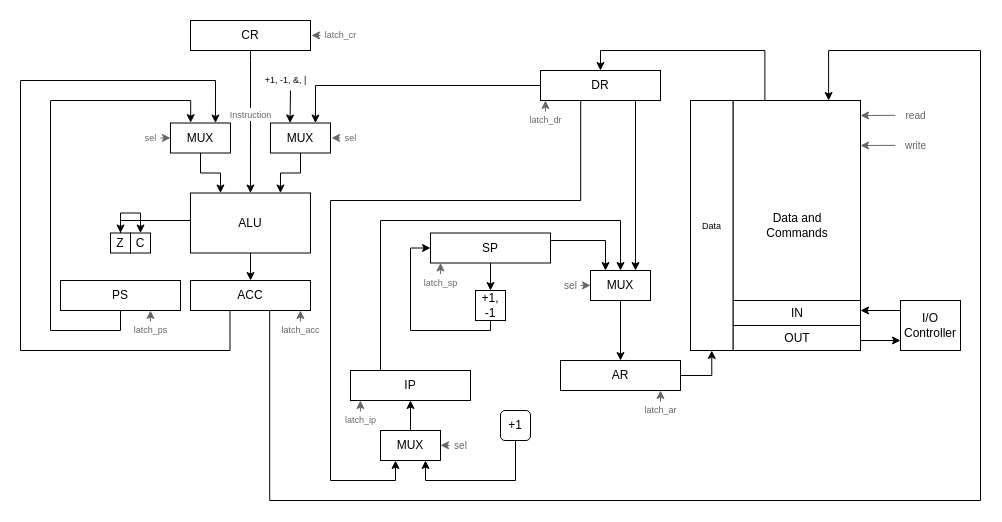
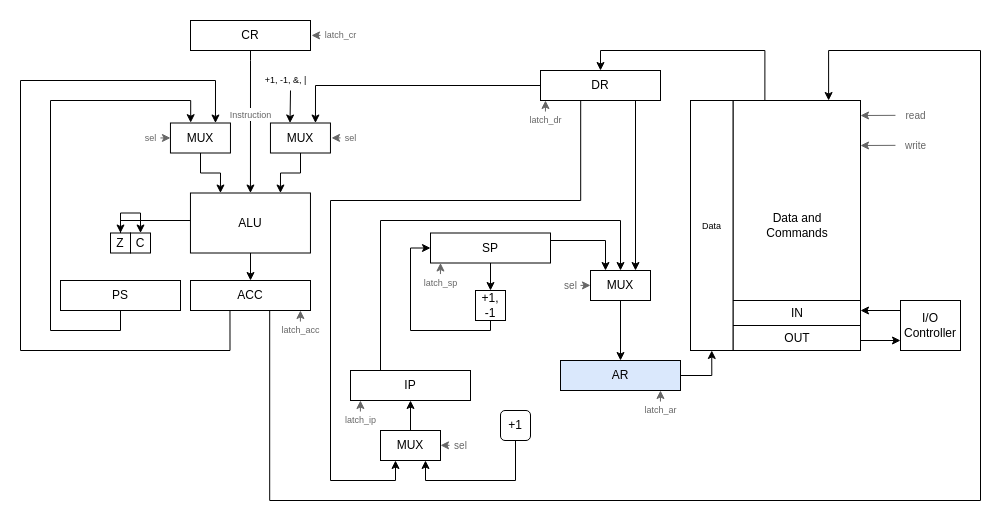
edge "latch_ps" -> "PS": removed
node "latch_ps": removed
node "AR": fillcolor #ffffff -> #dae8fc
